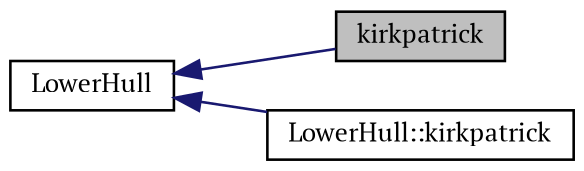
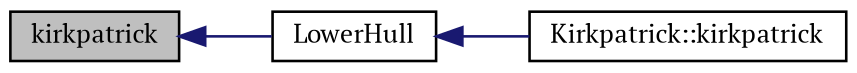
edge "kirkpatrick" -> "LowerHull": reversed
node "LowerHull::kirkpatrick": label "LowerHull::kirkpatrick" -> "Kirkpatrick::kirkpatrick"
